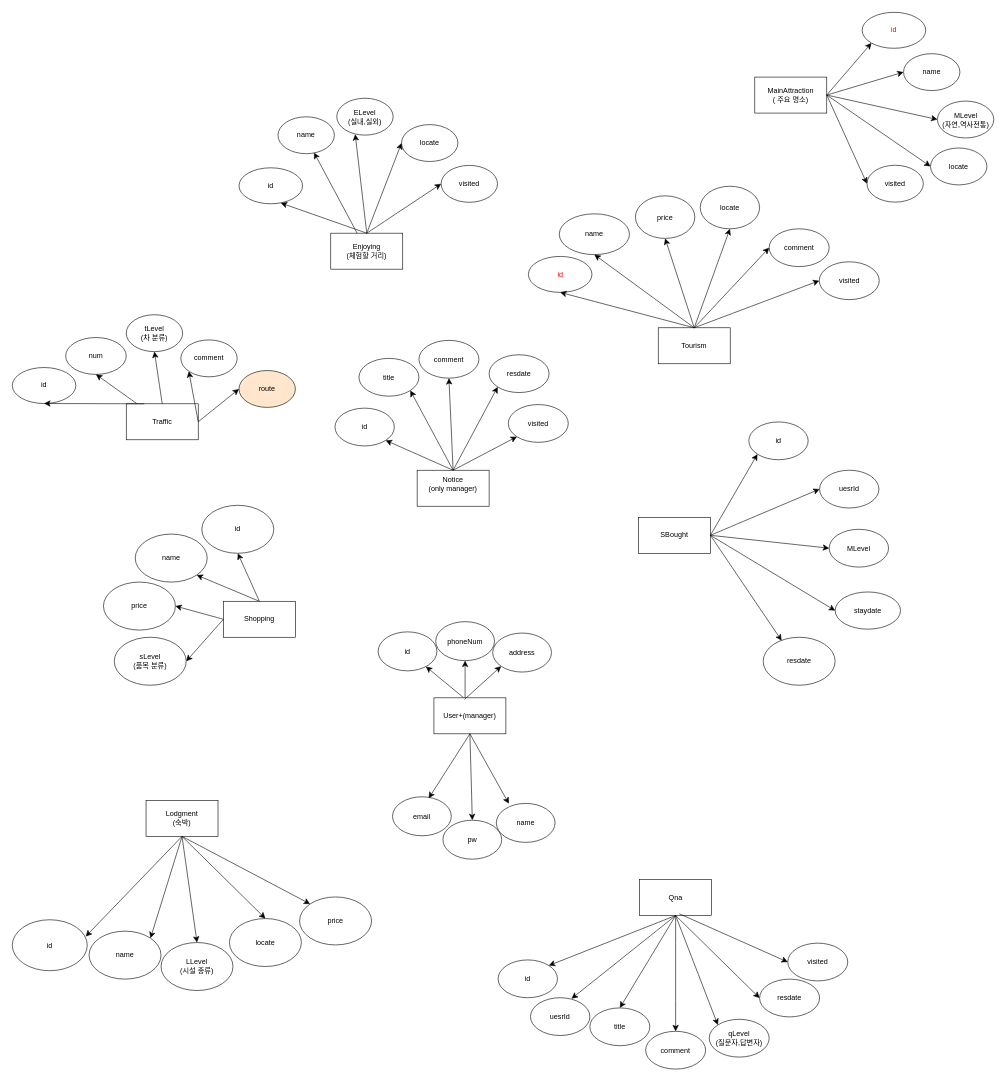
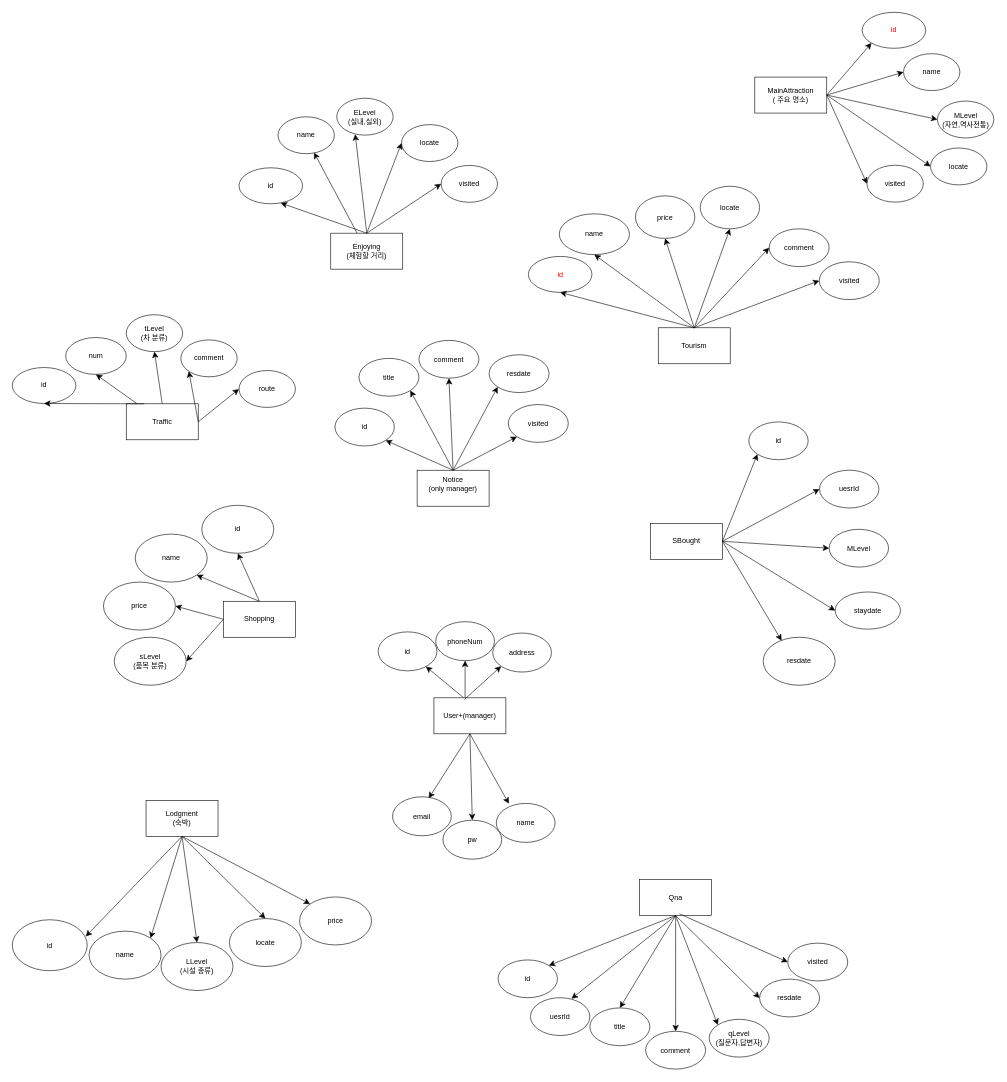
node "route": fillcolor #ffe6cc -> #ffffff
node "SBought": moved (675, 536) -> (687, 542)
